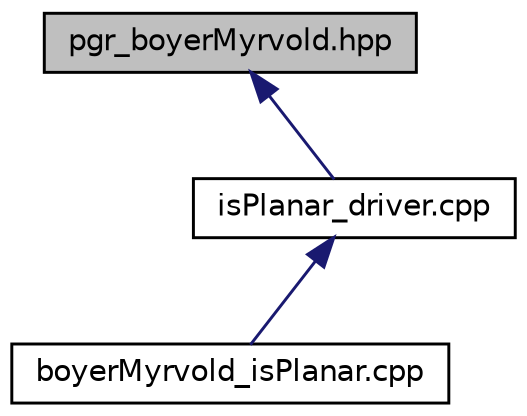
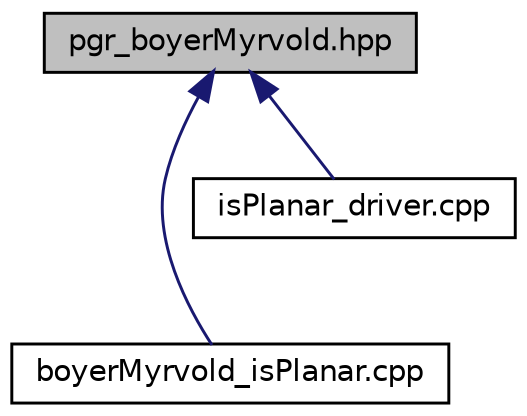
edge "boyerMyrvold_isPlanar.cpp" -> "isPlanar_driver.cpp": now "boyerMyrvold_isPlanar.cpp" -> "pgr_boyerMyrvold.hpp"
